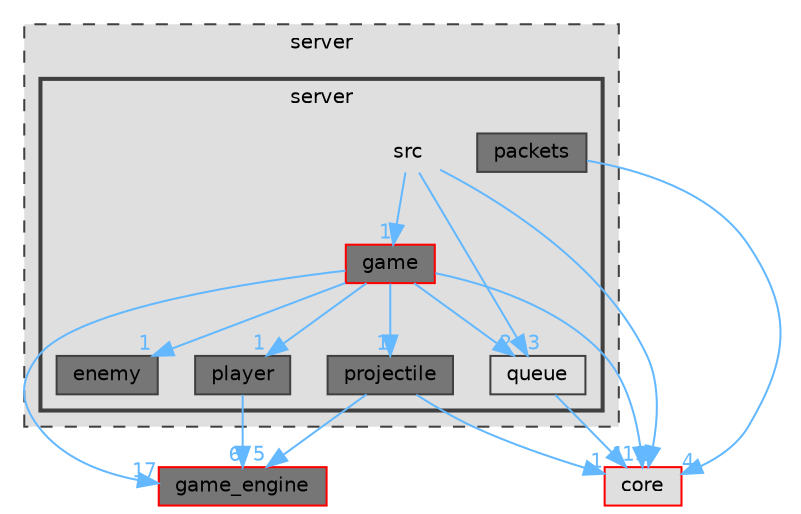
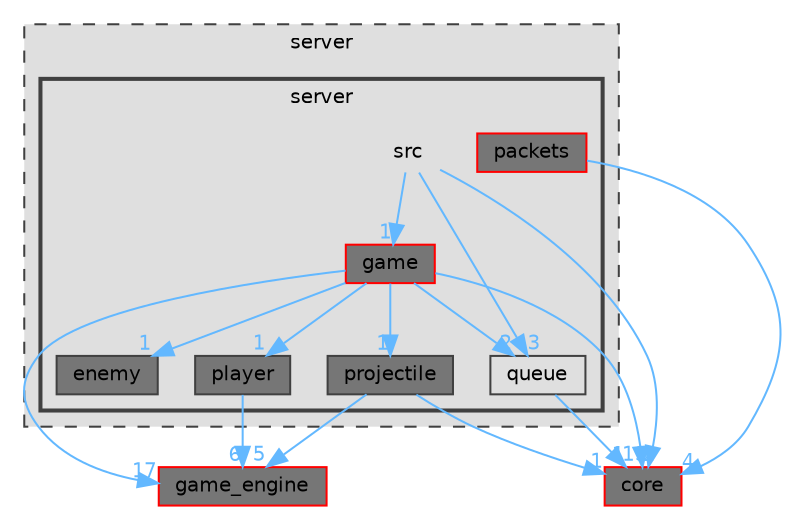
node "packets": color grey25 -> red
node "core": fillcolor #dfdfdf -> #767676
